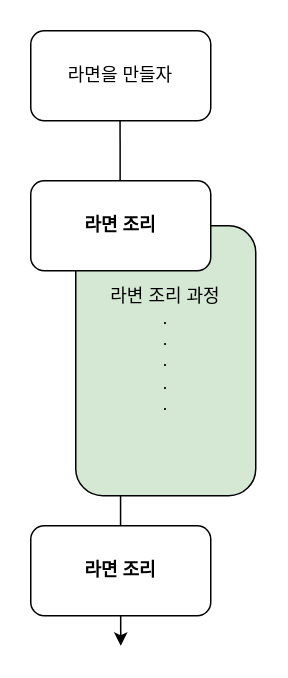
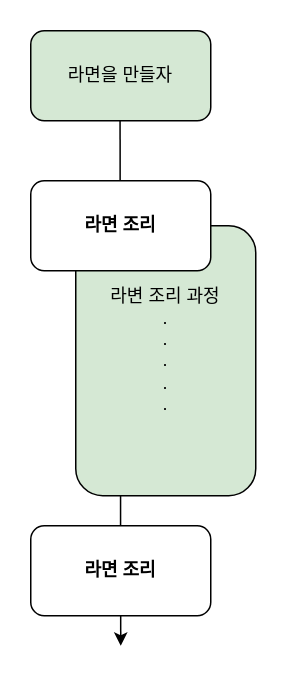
node "라면을 만들자": fillcolor #ffffff -> #d5e8d4
